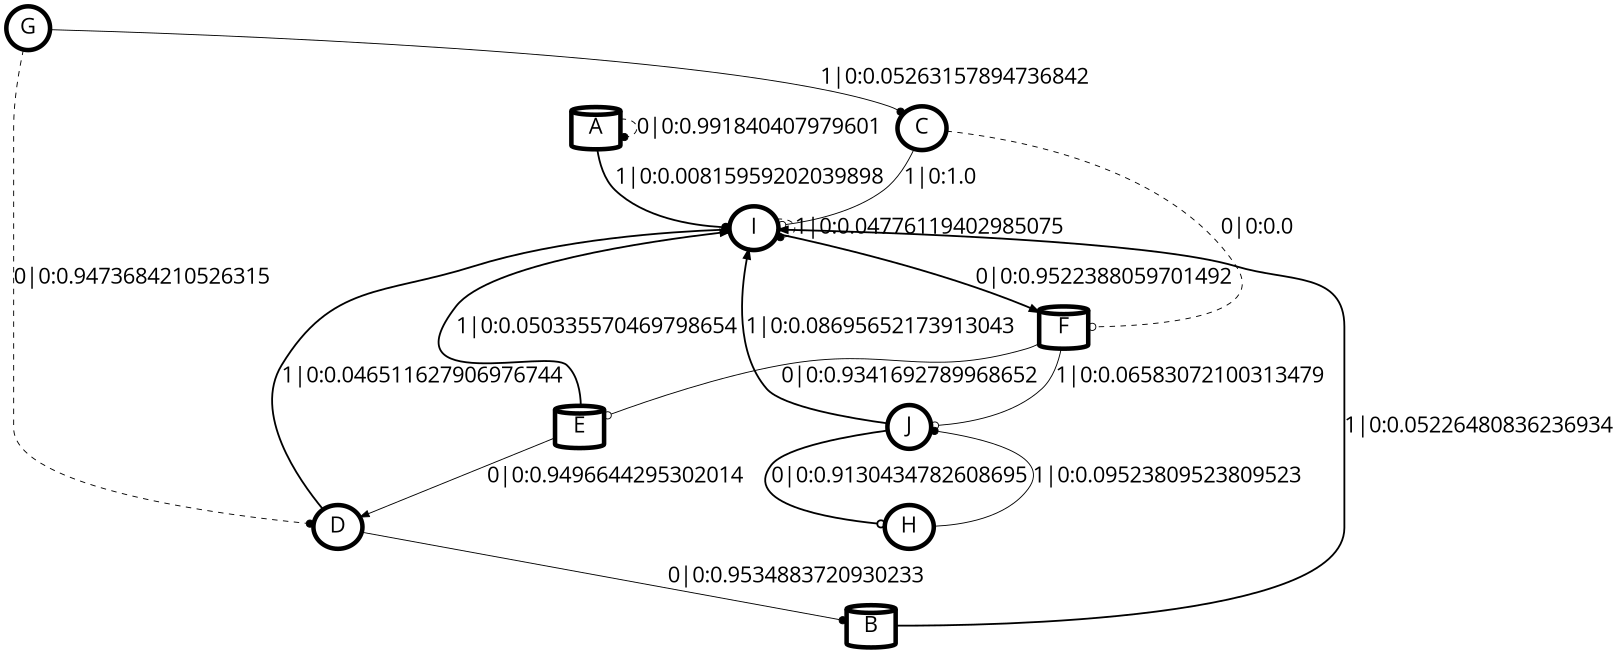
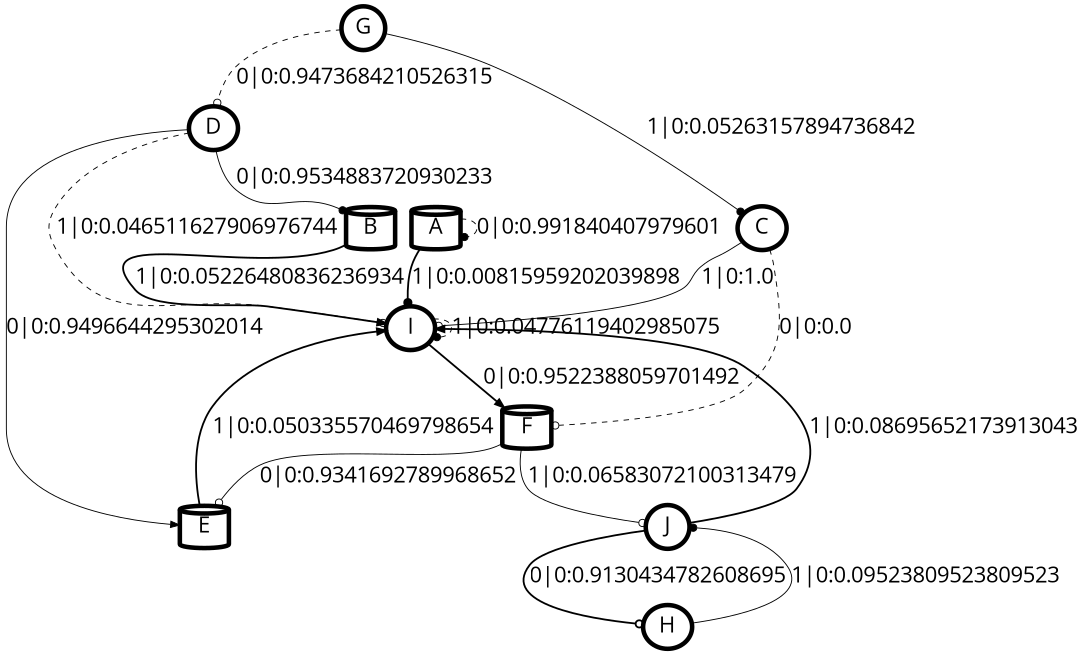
edge "D" -> "I": style bold -> dashed
edge "G" -> "D": arrowhead dot -> odot
edge "E" -> "D": reversed
